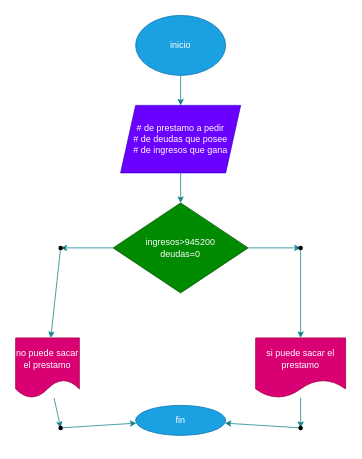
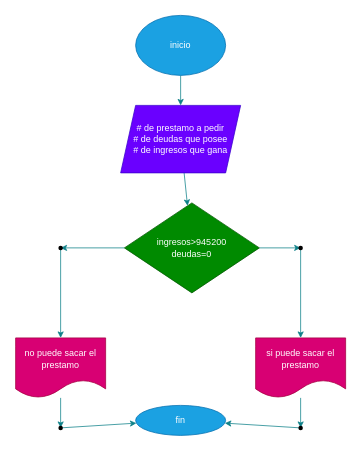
node "ingresos>945200 deudas=0": moved (180, 248) -> (192, 248)
node "no puede sacar el prestamo": size 64x60 -> 90x60
